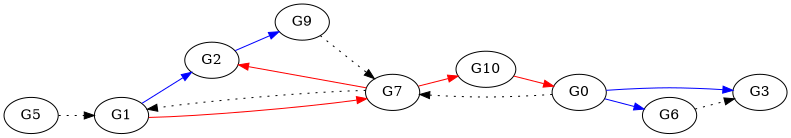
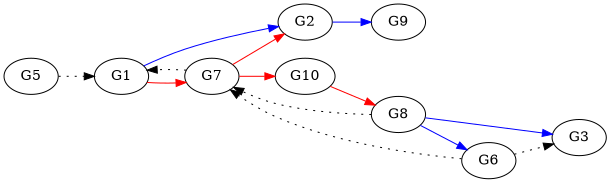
edge "G9" -> "G7": now "G6" -> "G7"
node "G0": label "G0" -> "G8"
